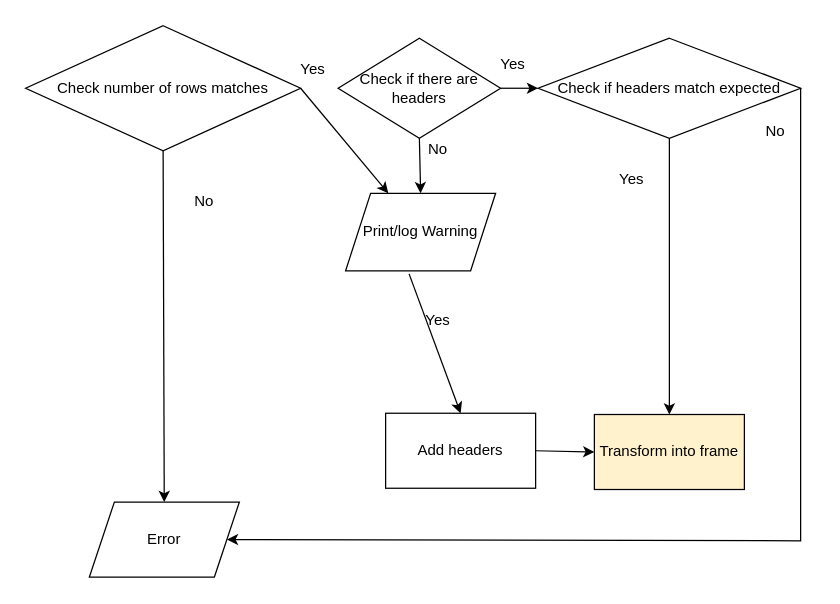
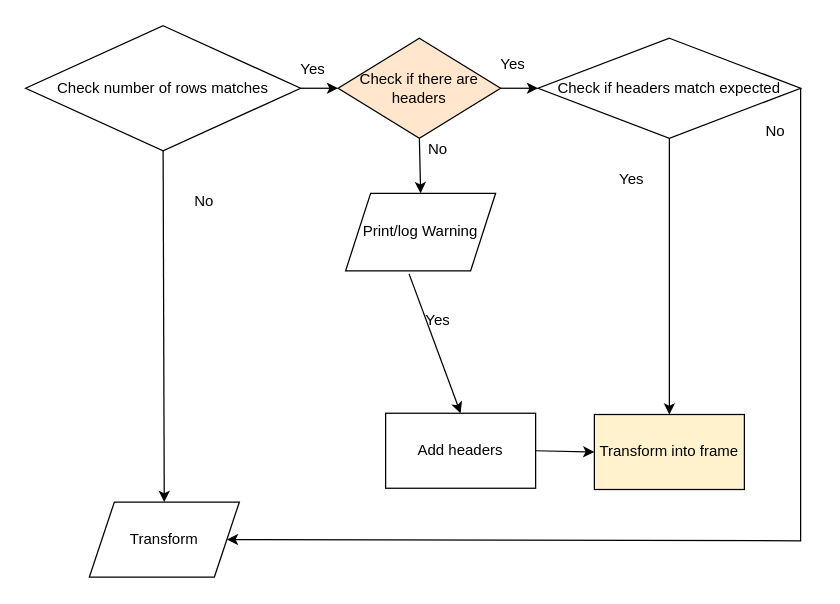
node "Check if there are headers": fillcolor #ffffff -> #ffe6cc
edge "Check number of rows matches" -> "Print/log Warning": now "Check number of rows matches" -> "Check if there are headers"
node "Error": label "Error" -> "Transform"
